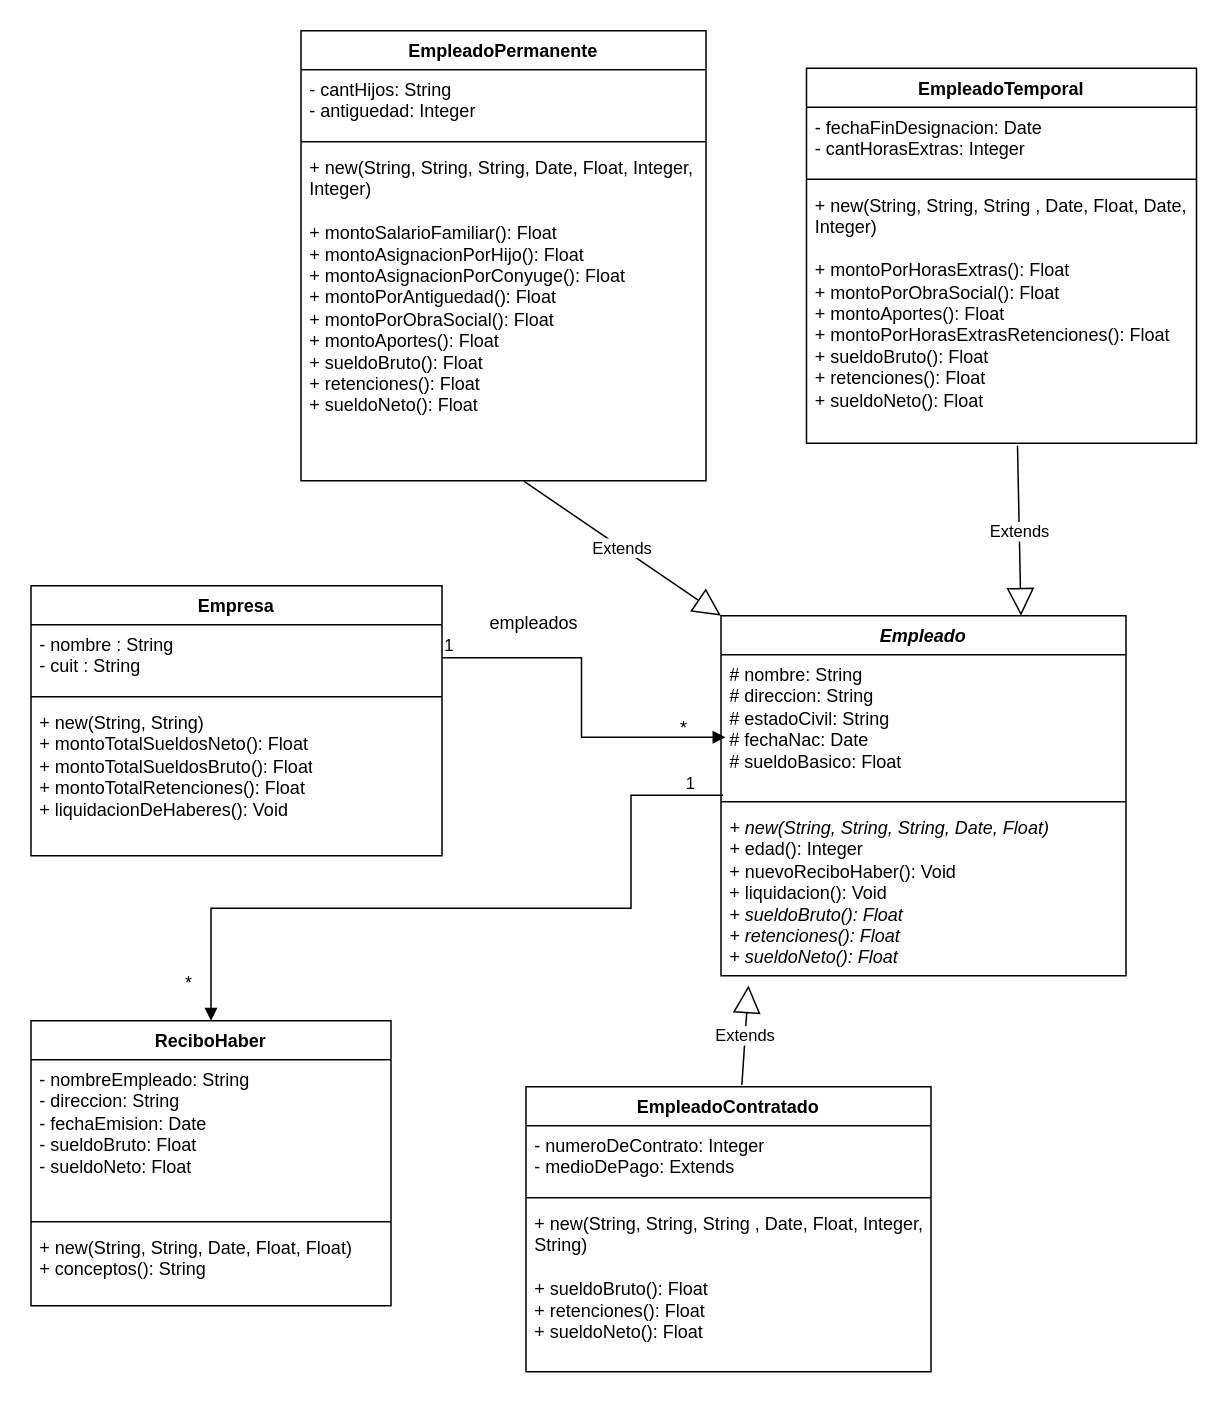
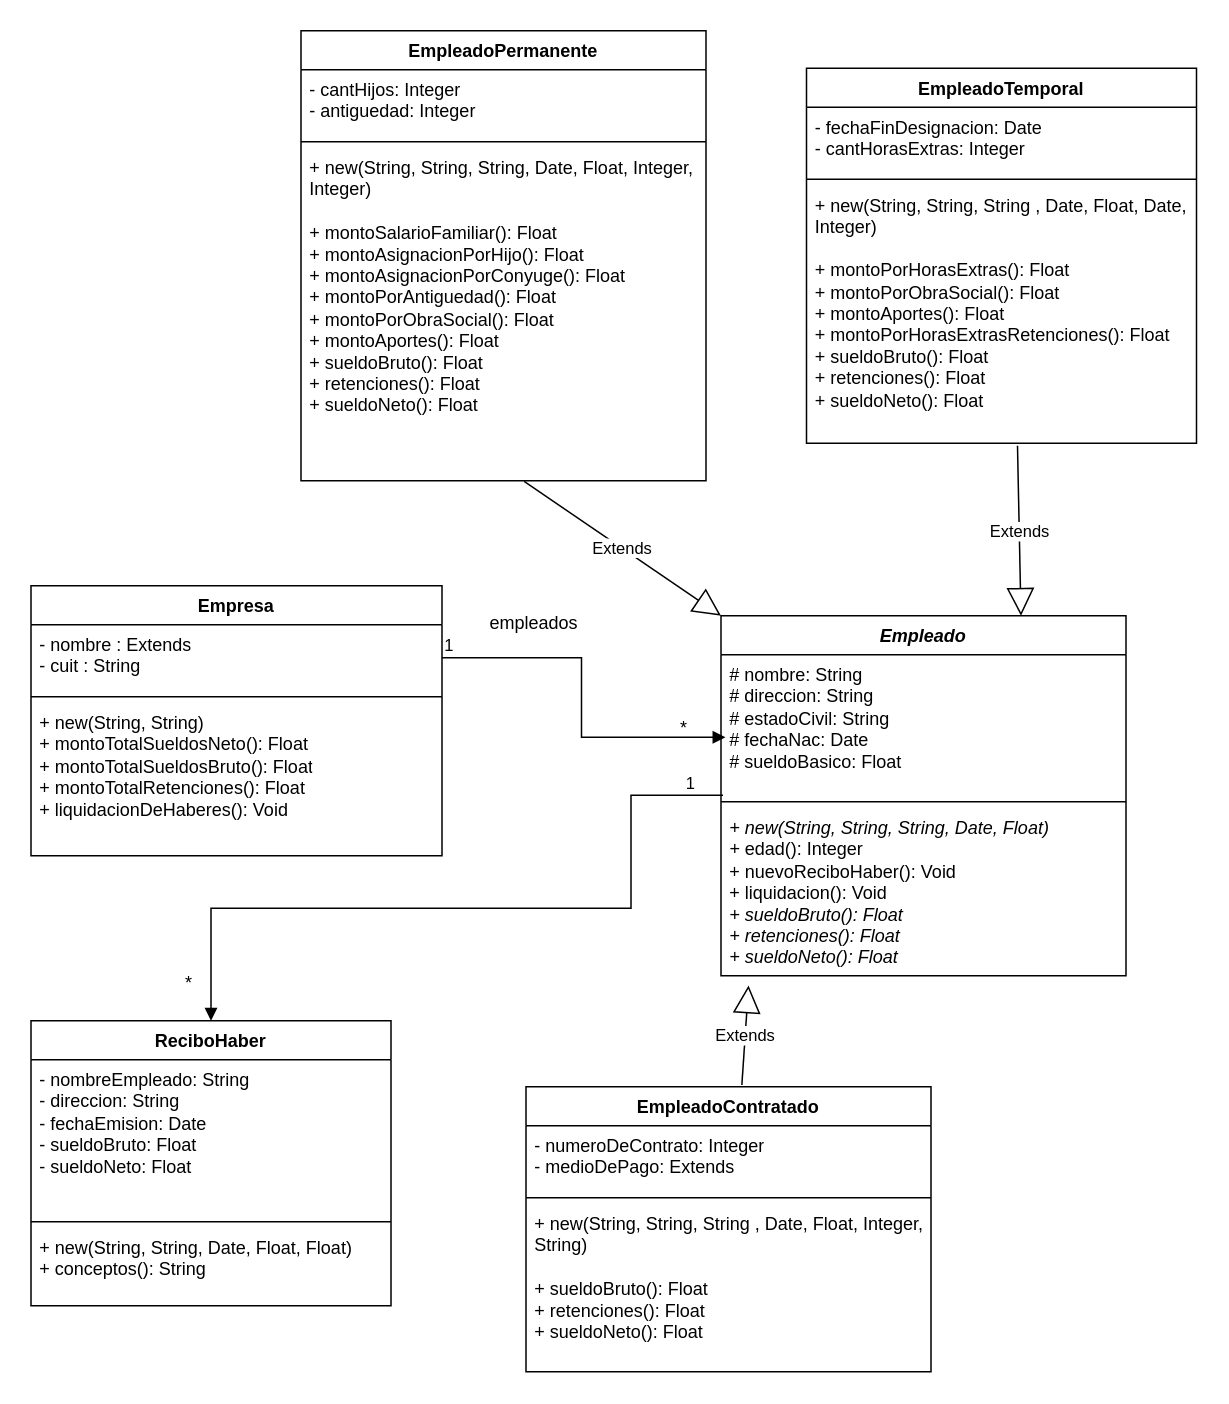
node "- cantHijos: String - antiguedad: Integer": label "- cantHijos: String - antiguedad: Integer" -> "- cantHijos: Integer - antiguedad: Integer"
node "- nombre : String - cuit : String": label "- nombre : String - cuit : String" -> "- nombre : Extends - cuit : String"
